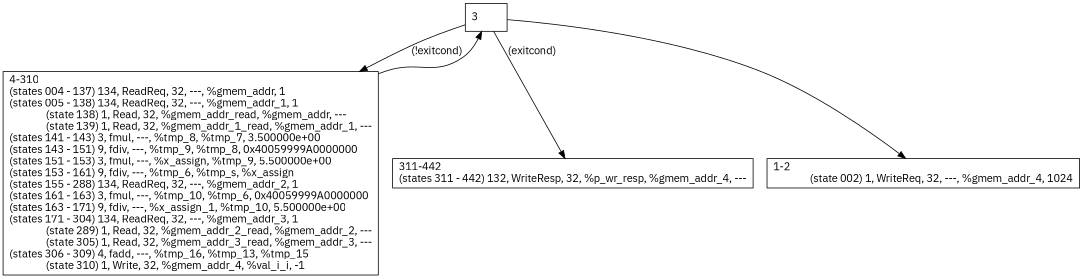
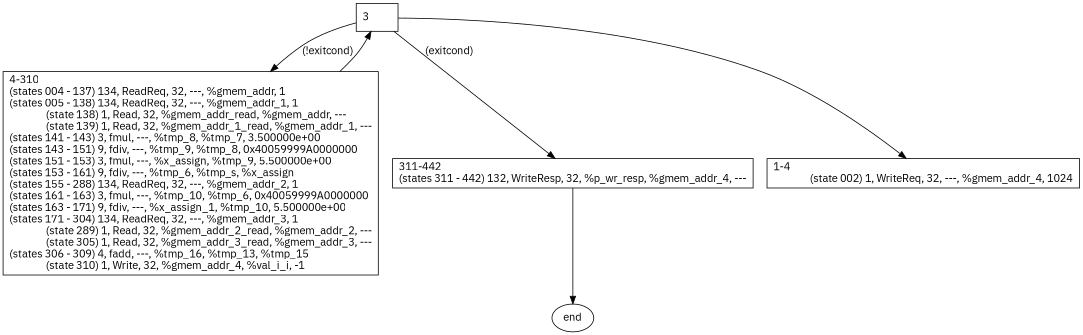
node "1-2 (state 002) 1, WriteReq, 32, ---, %gmem_addr_4, 1024": label "1-2 (state 002) 1, WriteReq, 32, ---, %gmem_addr_4, 1024" -> "1-4 (state 002) 1, WriteReq, 32, ---, %gmem_addr_4, 1024"
node "end": added
